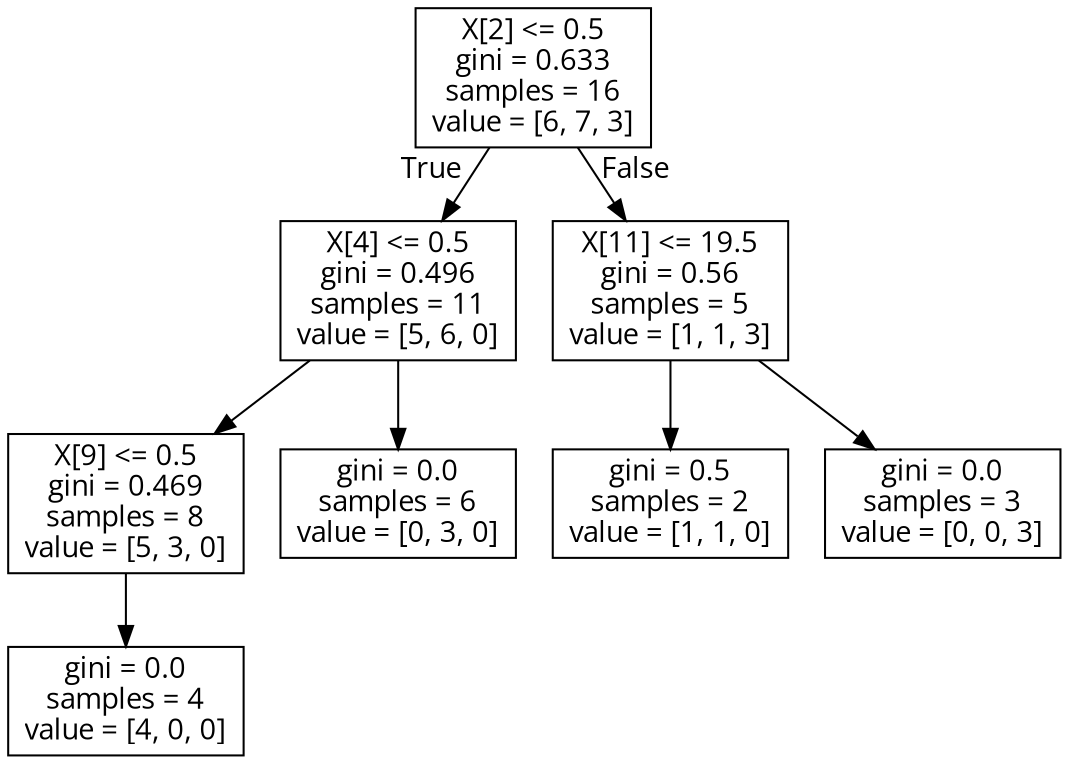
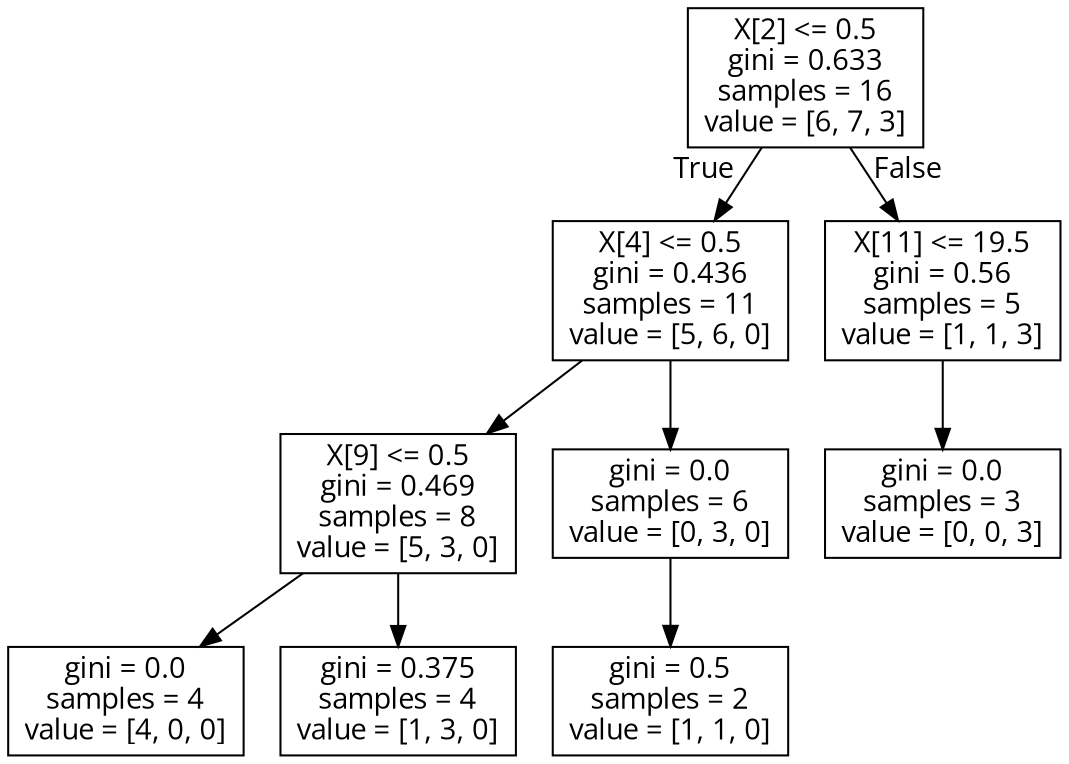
node "X[4] <= 0.5 gini = 0.496 samples = 11 value = [5, 6, 0]": label "X[4] <= 0.5 gini = 0.496 samples = 11 value = [5, 6, 0]" -> "X[4] <= 0.5 gini = 0.436 samples = 11 value = [5, 6, 0]"
edge "X[11] <= 19.5 gini = 0.56 samples = 5 value = [1, 1, 3]" -> "gini = 0.5 samples = 2 value = [1, 1, 0]": now "gini = 0.0 samples = 6 value = [0, 3, 0]" -> "gini = 0.5 samples = 2 value = [1, 1, 0]"
node "gini = 0.375 samples = 4 value = [1, 3, 0]": added
